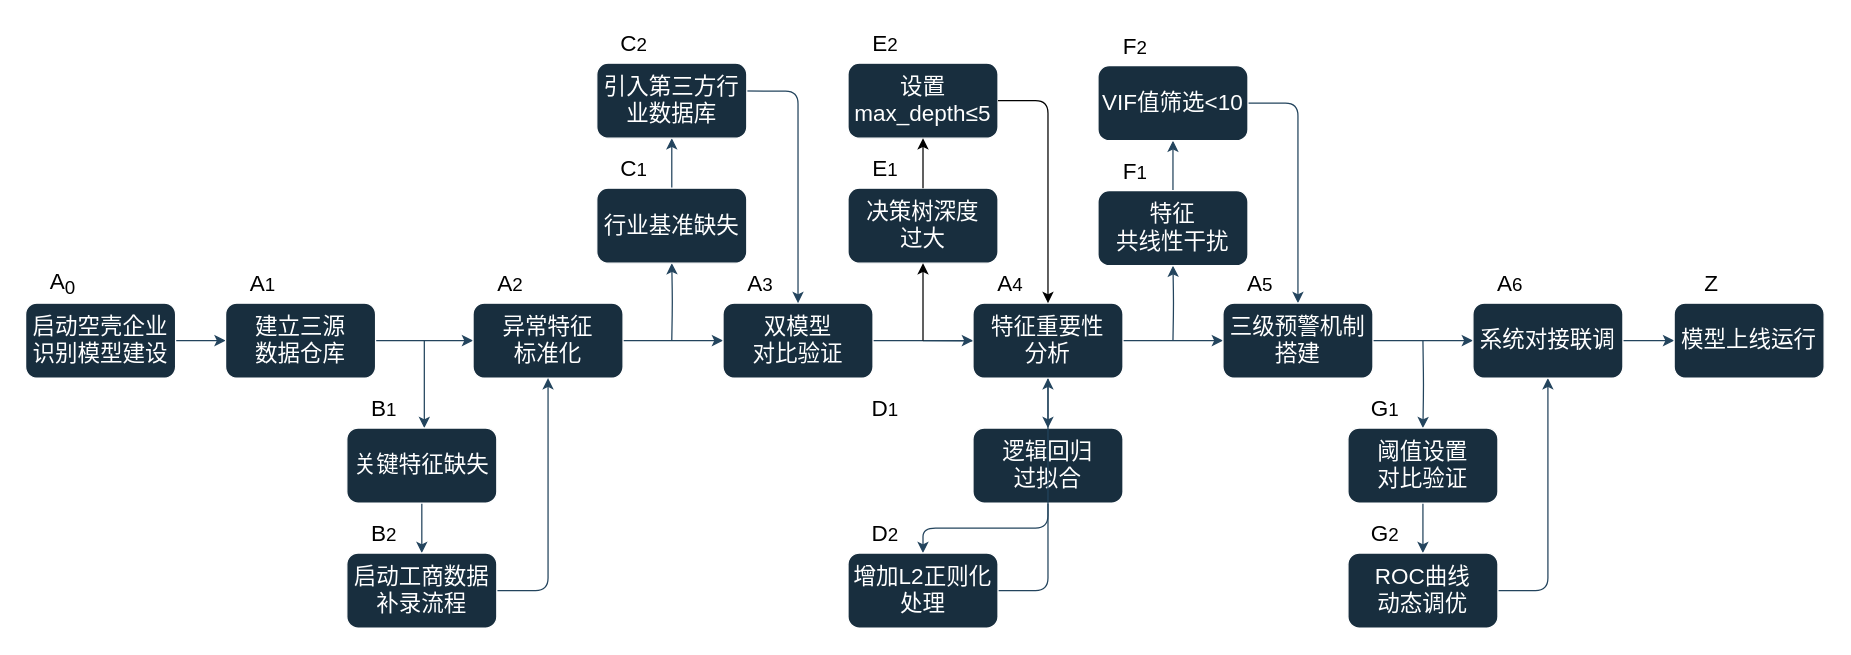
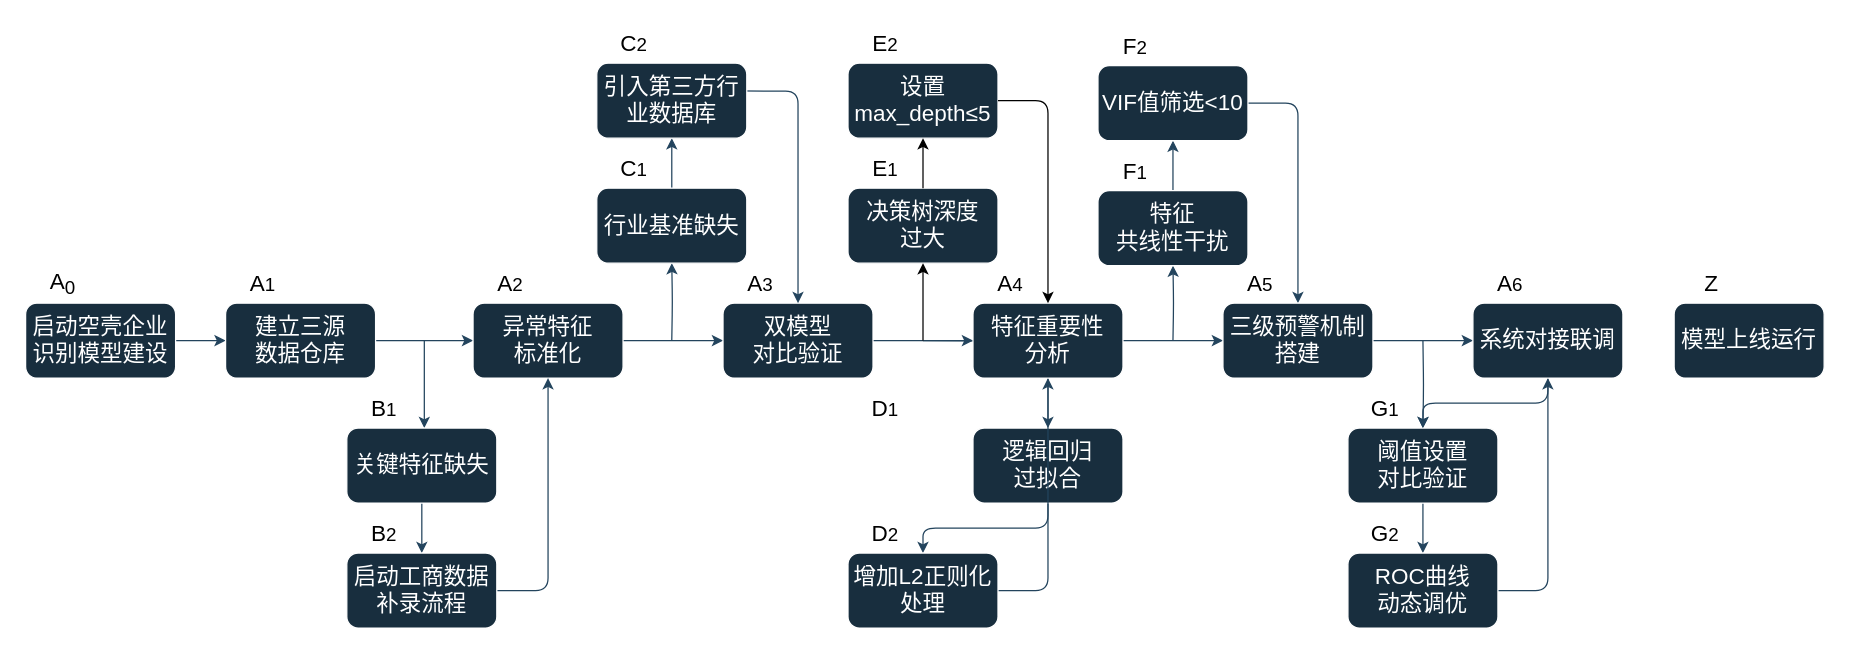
edge "系统对接联调" -> "模型上线运行": now "系统对接联调" -> "阈值设置 对比验证"
